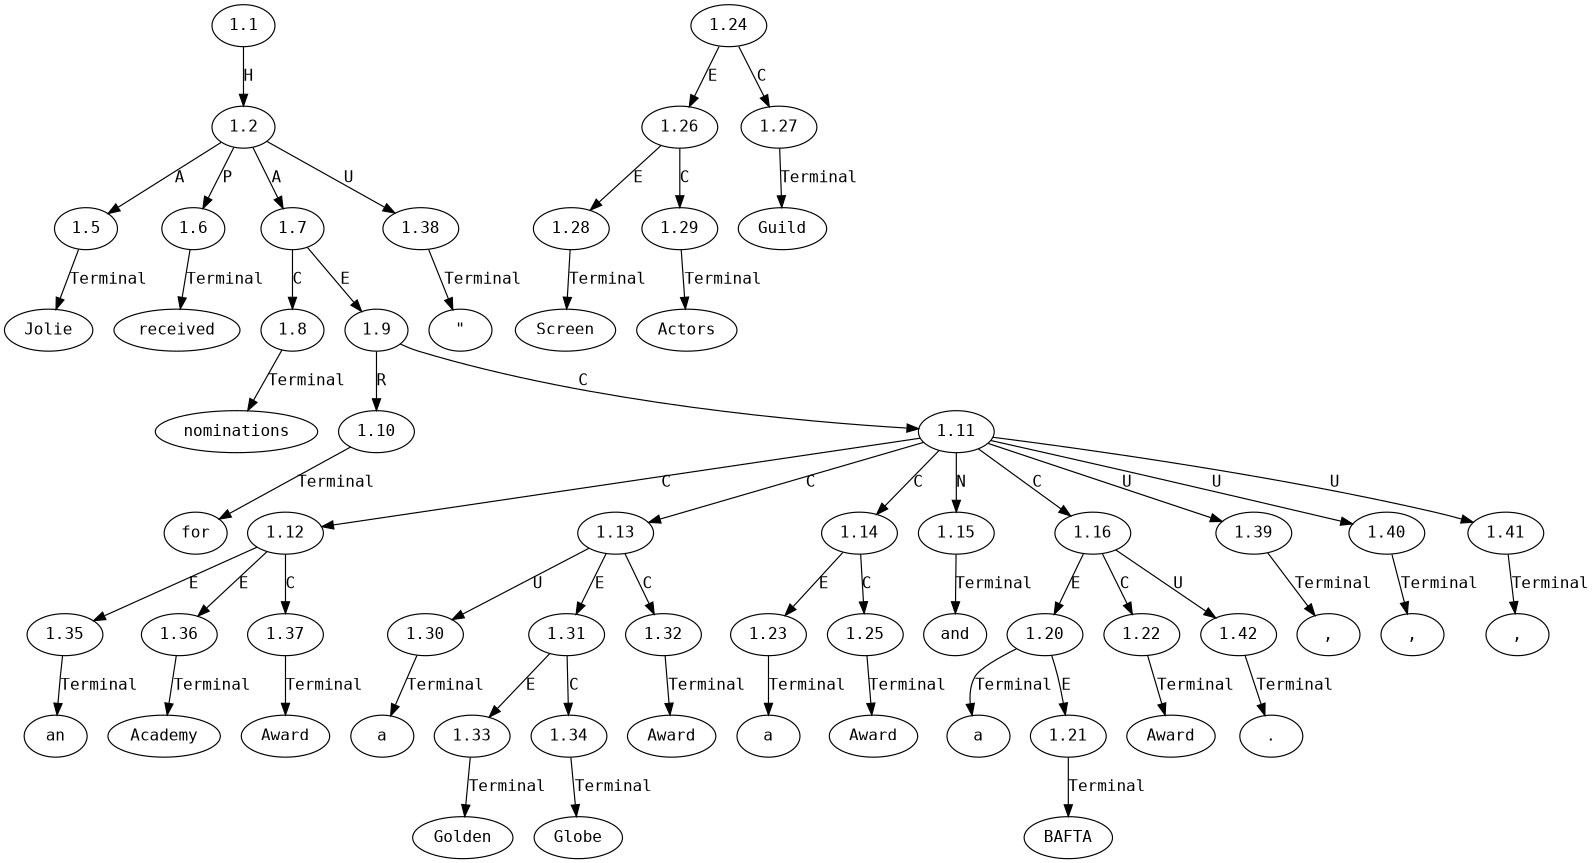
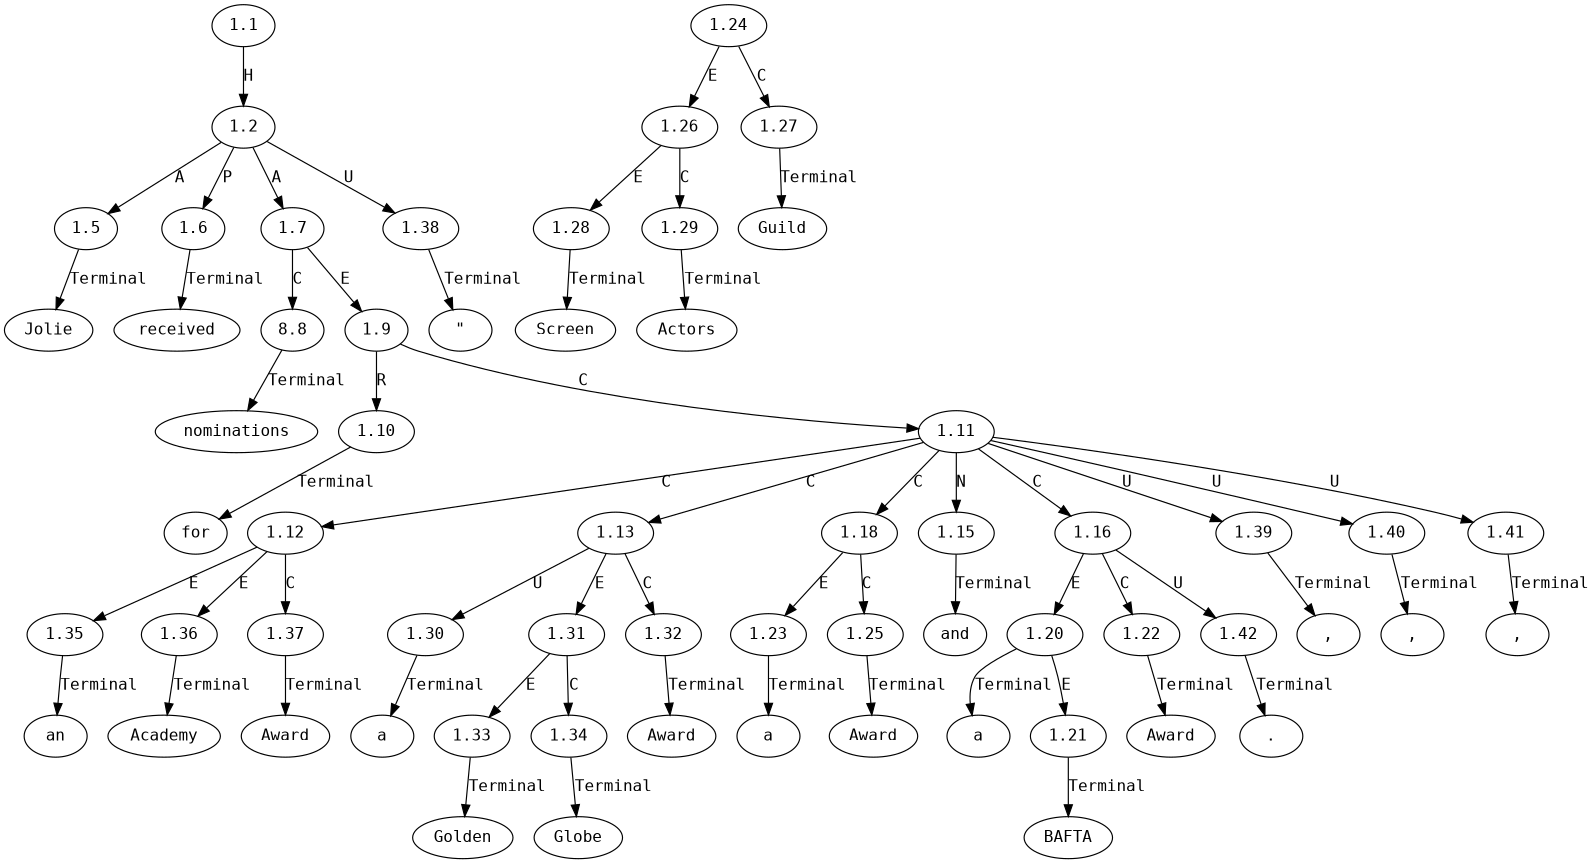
node "1.8": label "1.8" -> "8.8"
node "1.14": label "1.14" -> "1.18"
